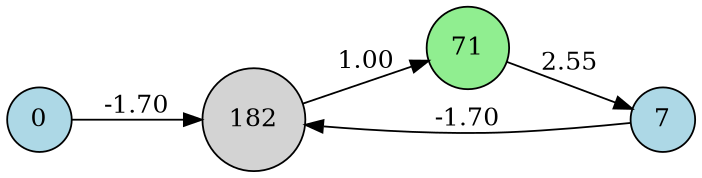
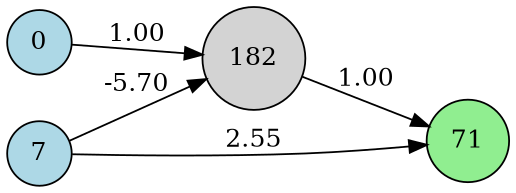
edge "71" -> "7": reversed
edge "0" -> "182": label "-1.70" -> "1.00"
edge "7" -> "182": label "-1.70" -> "-5.70"
